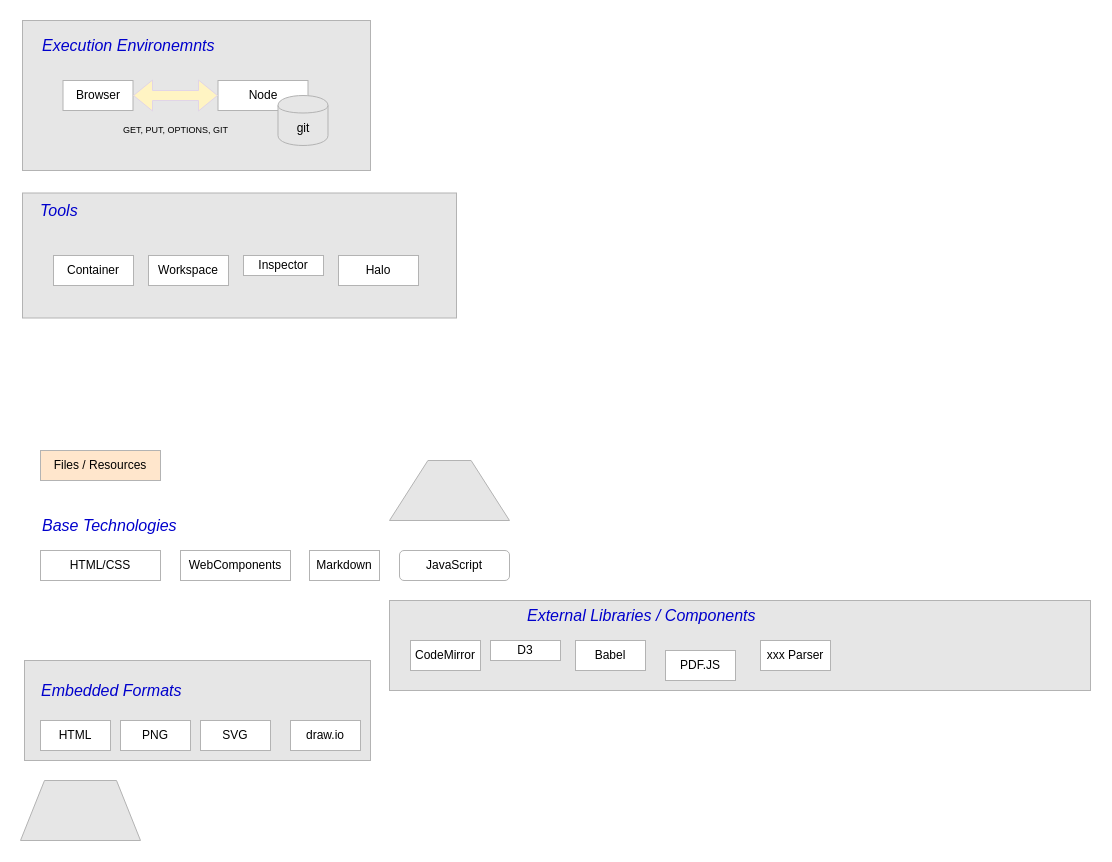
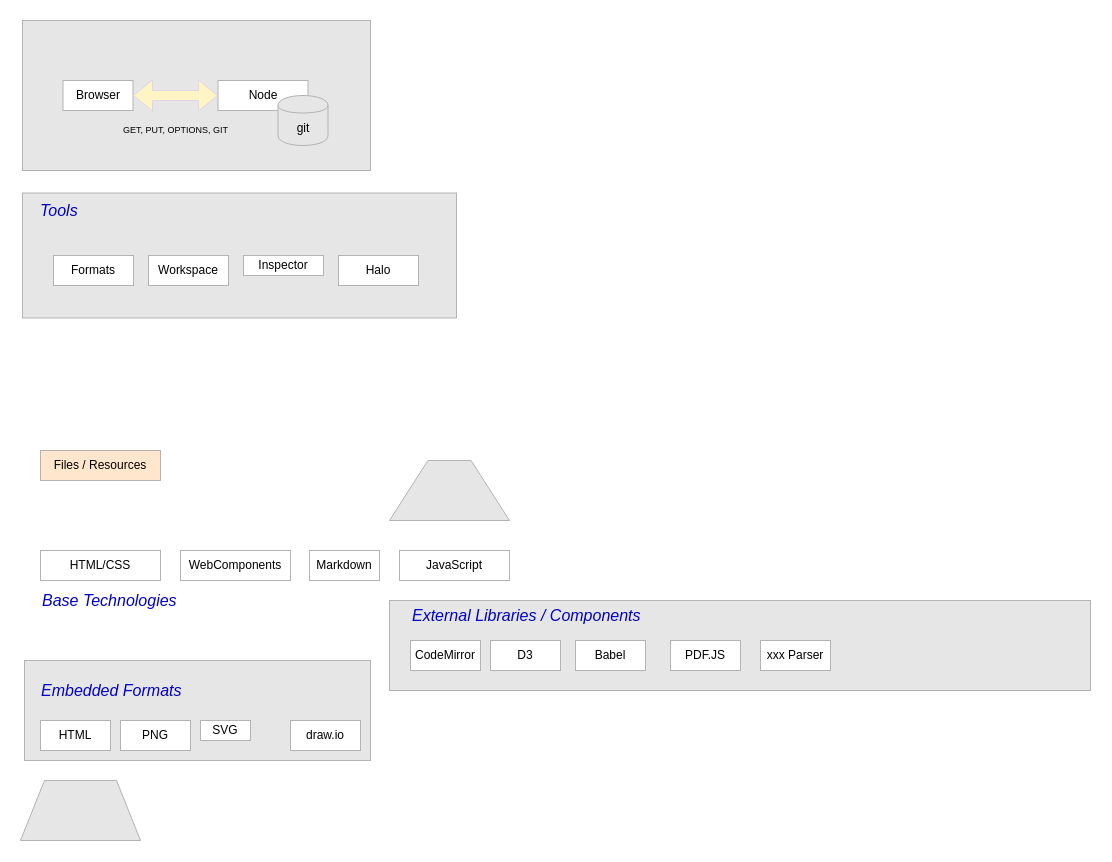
node "Execution Environemnts": removed
node "Container": label "Container" -> "Formats"
node "Base Technologies": moved (116, 526) -> (116, 601)
node "JavaScript": shape rounded rectangle -> rectangle
node "External Libraries / Components": moved (676, 616) -> (561, 616)
node "D3": size 70x20 -> 70x30
node "PDF.JS": moved (701, 666) -> (706, 656)
node "SVG": size 70x30 -> 50x20
